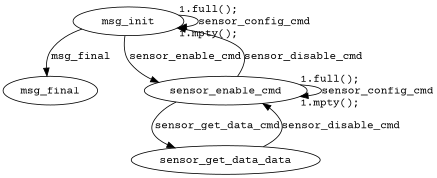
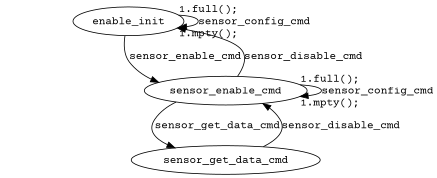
node "msg_init": label "msg_init" -> "enable_init"
node "msg_final": removed
node "sensor_get_data_data": label "sensor_get_data_data" -> "sensor_get_data_cmd"
